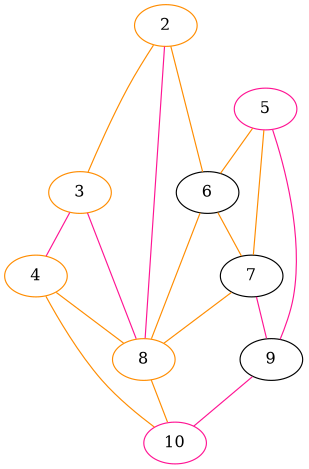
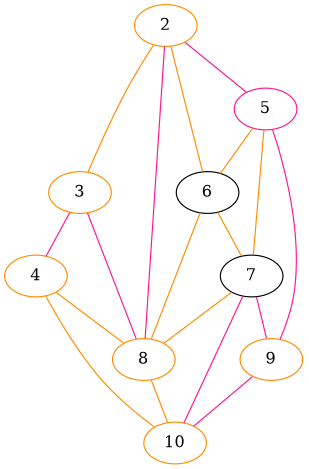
edge "2" -- "5": added
edge "7" -- "10": added
node "9": color black -> darkorange
node "10": color deeppink -> darkorange
